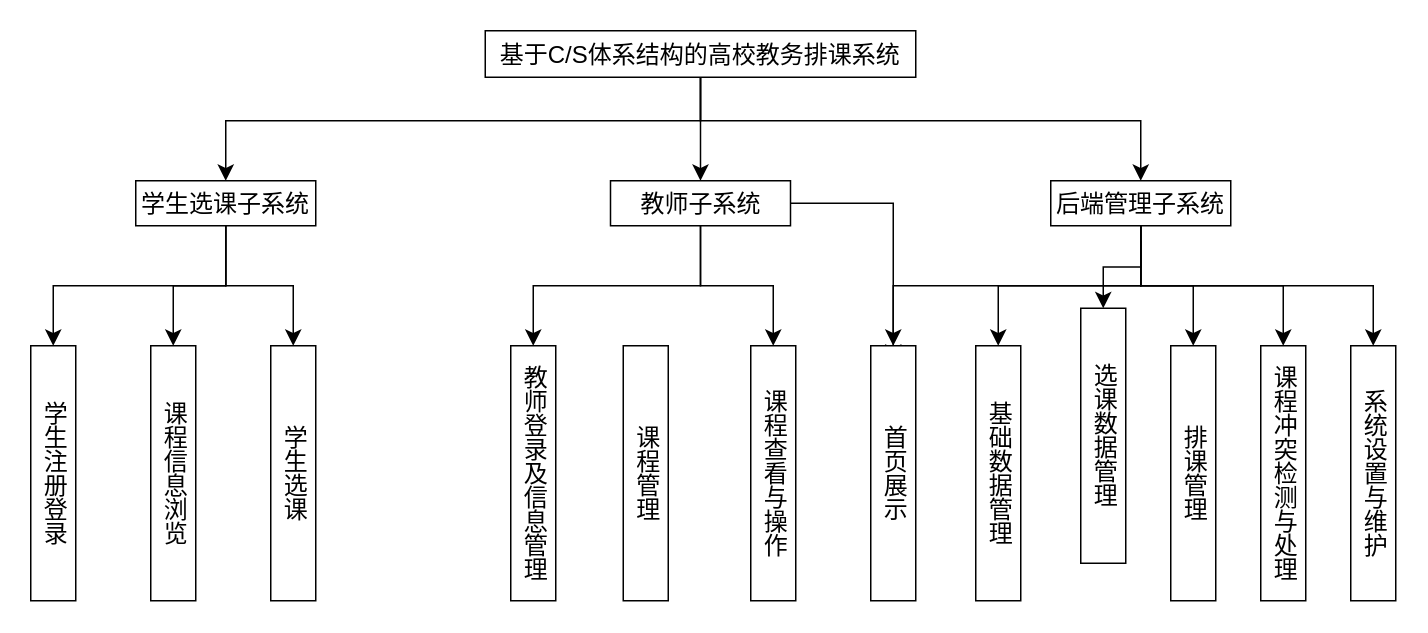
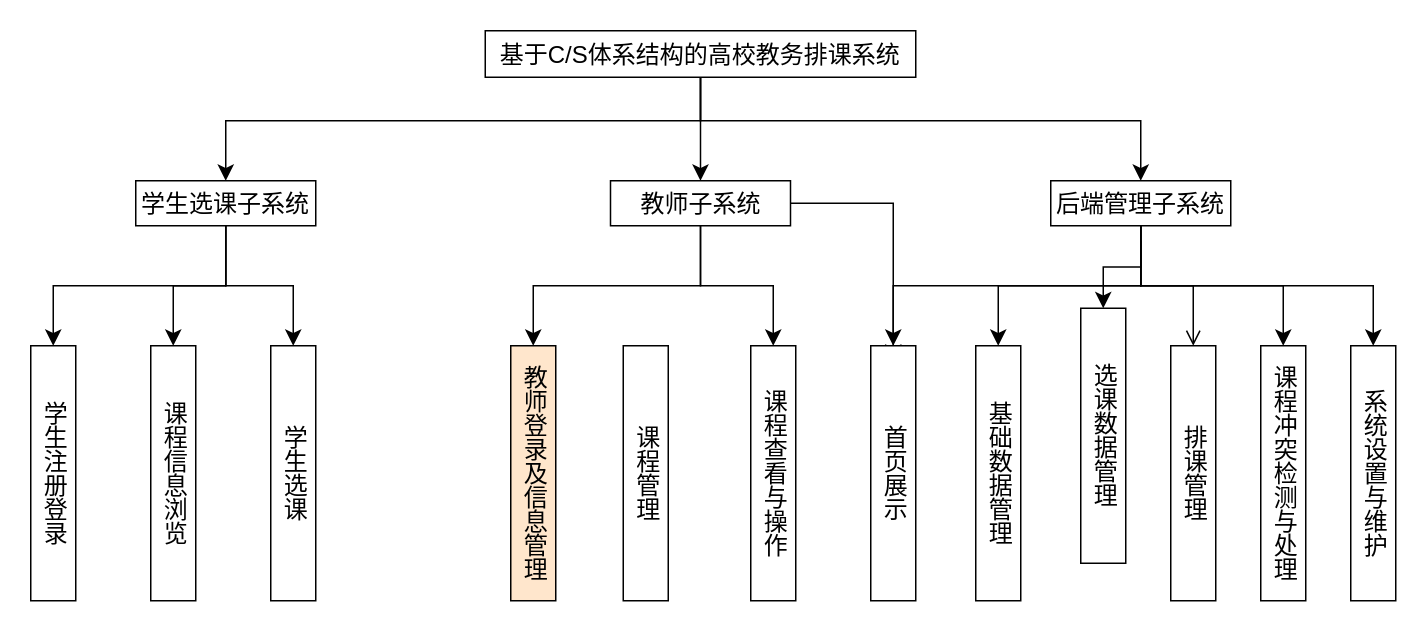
edge "后端管理子系统" -> "排课管理": arrowhead classic -> open
node "教师登录及信息管理": fillcolor #ffffff -> #ffe6cc
